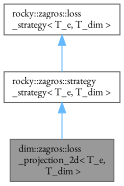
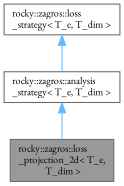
node "rocky::zagros::strategy _strategy< T_e, T_dim >": label "rocky::zagros::strategy _strategy< T_e, T_dim >" -> "rocky::zagros::analysis _strategy< T_e, T_dim >"
node "dim::zagros::loss _projection_2d< T_e, T_dim >": label "dim::zagros::loss _projection_2d< T_e, T_dim >" -> "rocky::zagros::loss _projection_2d< T_e, T_dim >"
